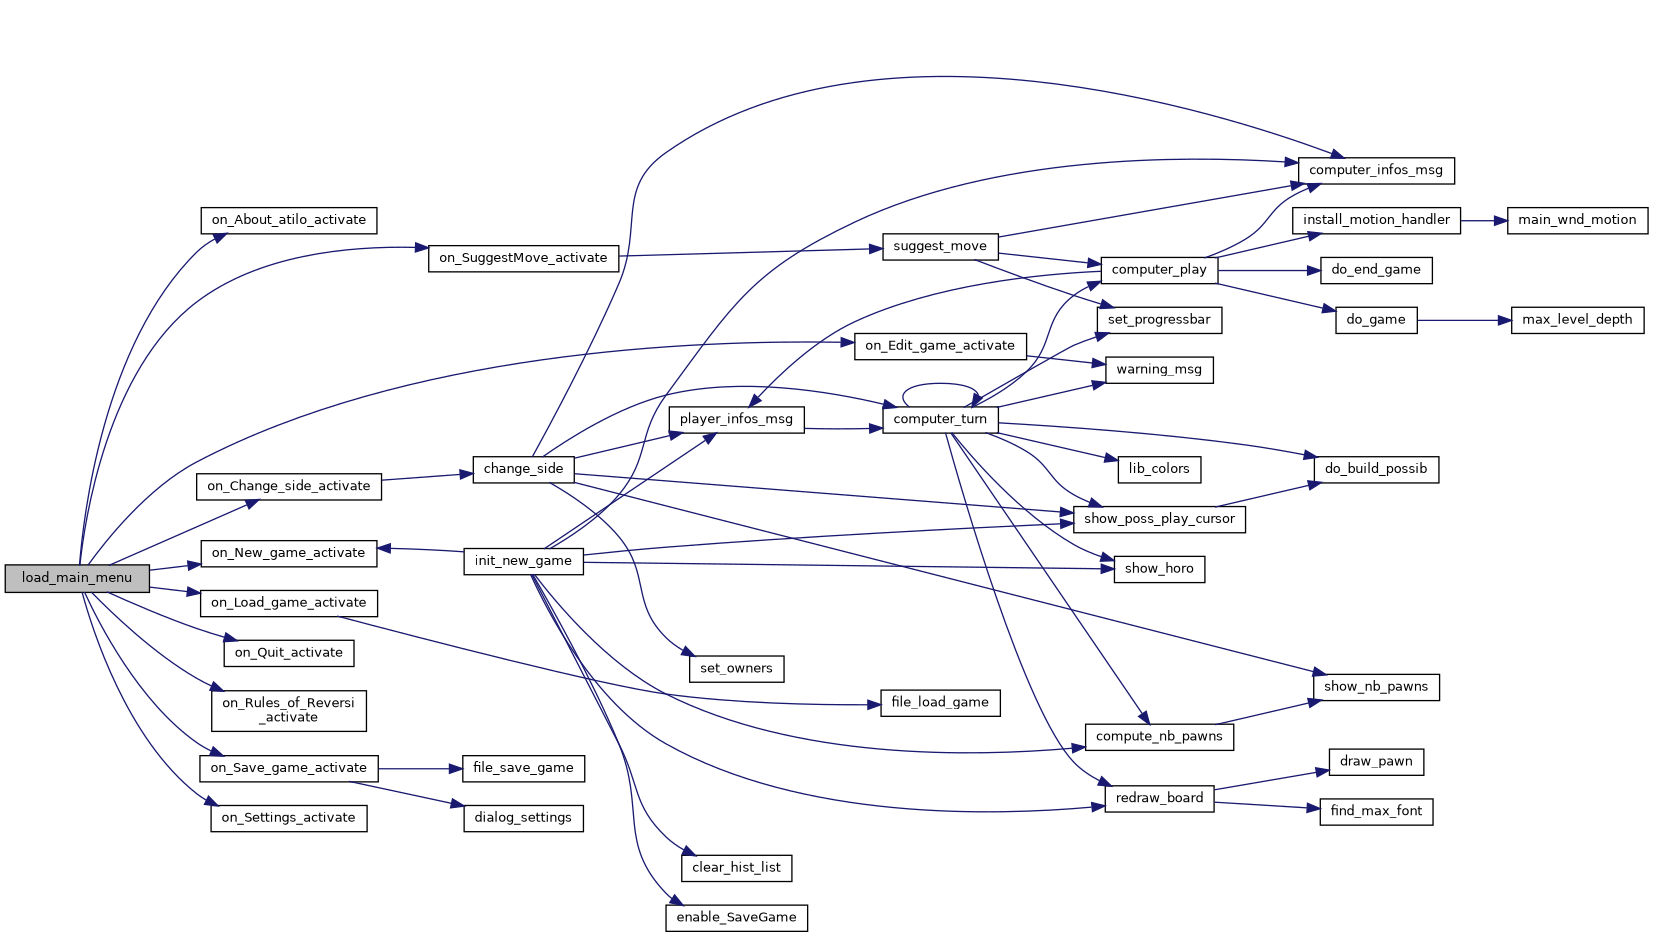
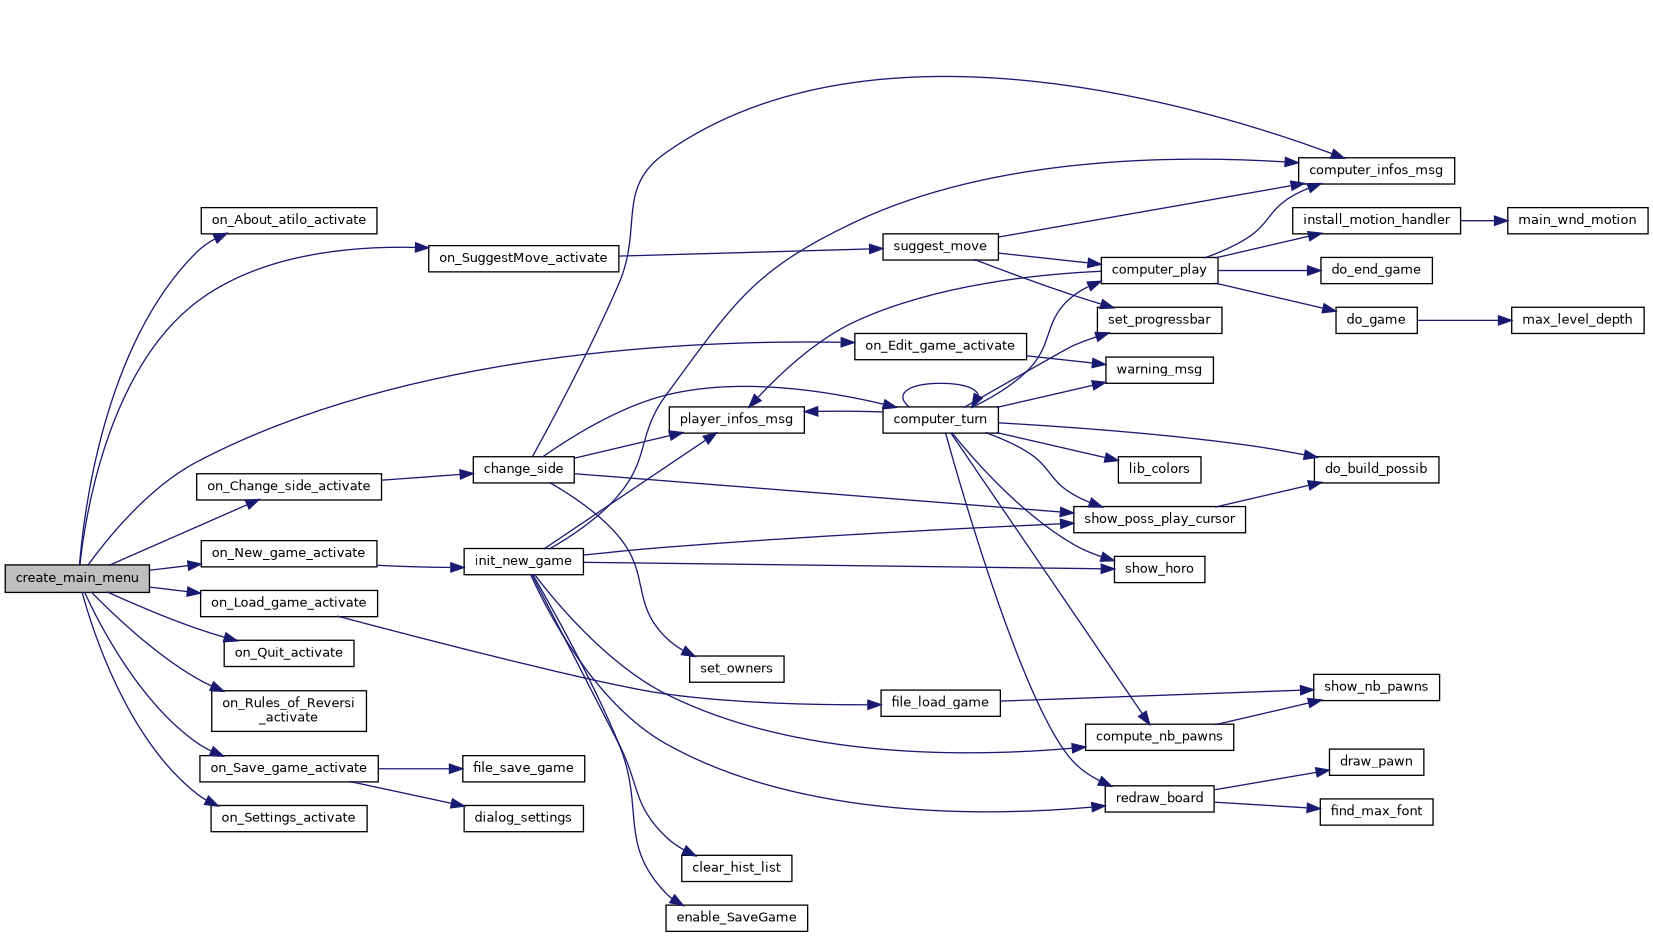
edge "player_infos_msg" -> "computer_turn": reversed
edge "init_new_game" -> "on_New_game_activate": reversed
edge "change_side" -> "show_nb_pawns": now "file_load_game" -> "show_nb_pawns"
node "load_main_menu": label "load_main_menu" -> "create_main_menu"
